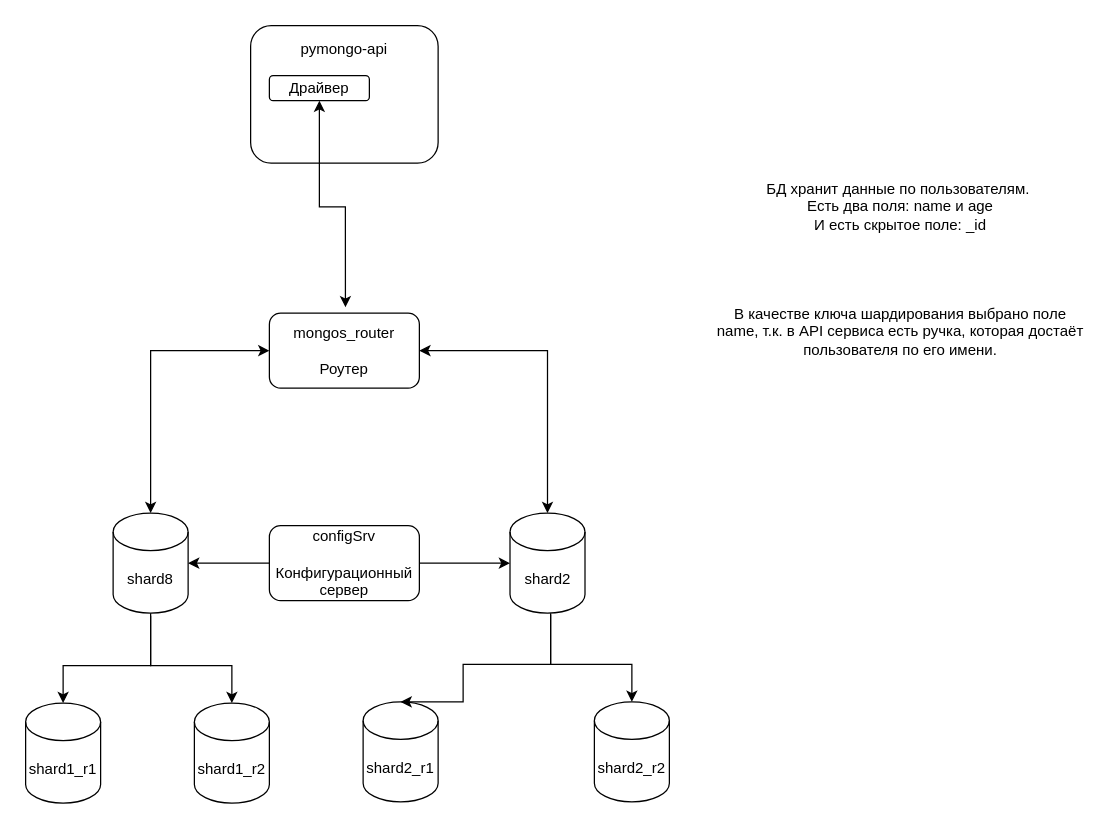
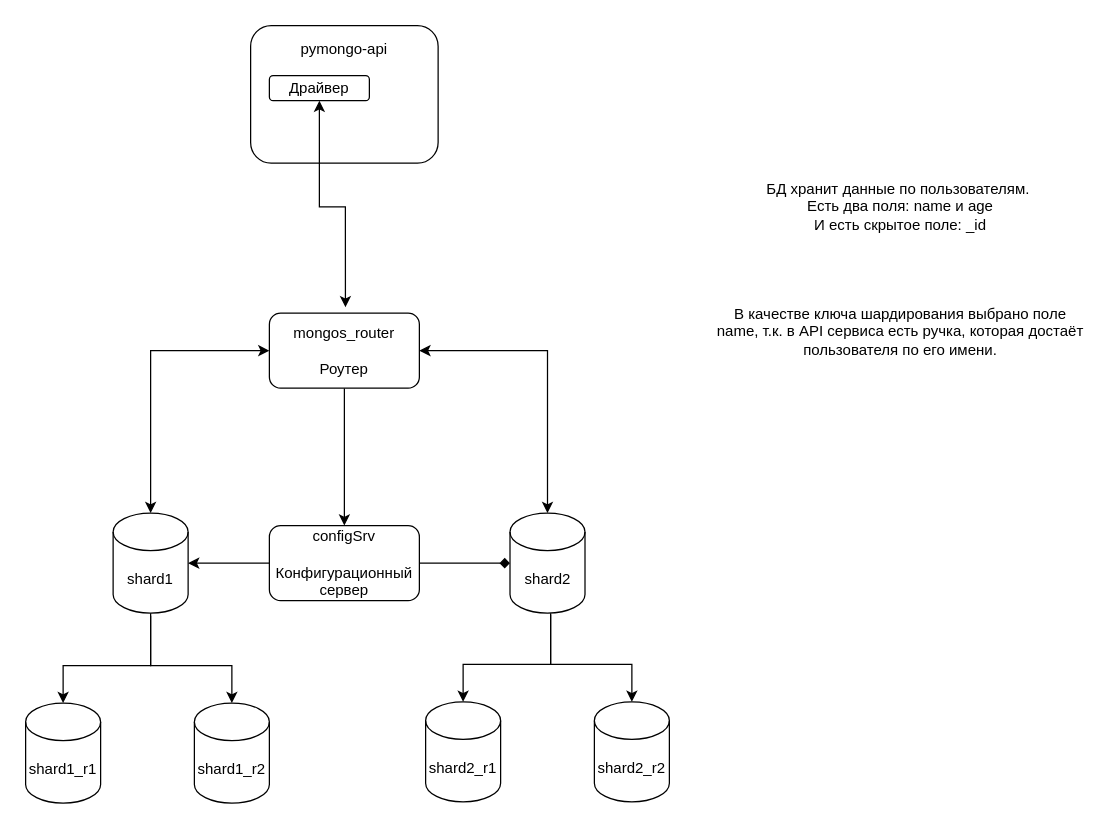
edge "mongos_router Роутер" -> "configSrv Конфигурационный сервер": added
edge "configSrv Конфигурационный сервер" -> "shard2": arrowhead classic -> diamond
node "shard8": label "shard8" -> "shard1"
node "shard2_r1": moved (401, 752) -> (463, 752)
